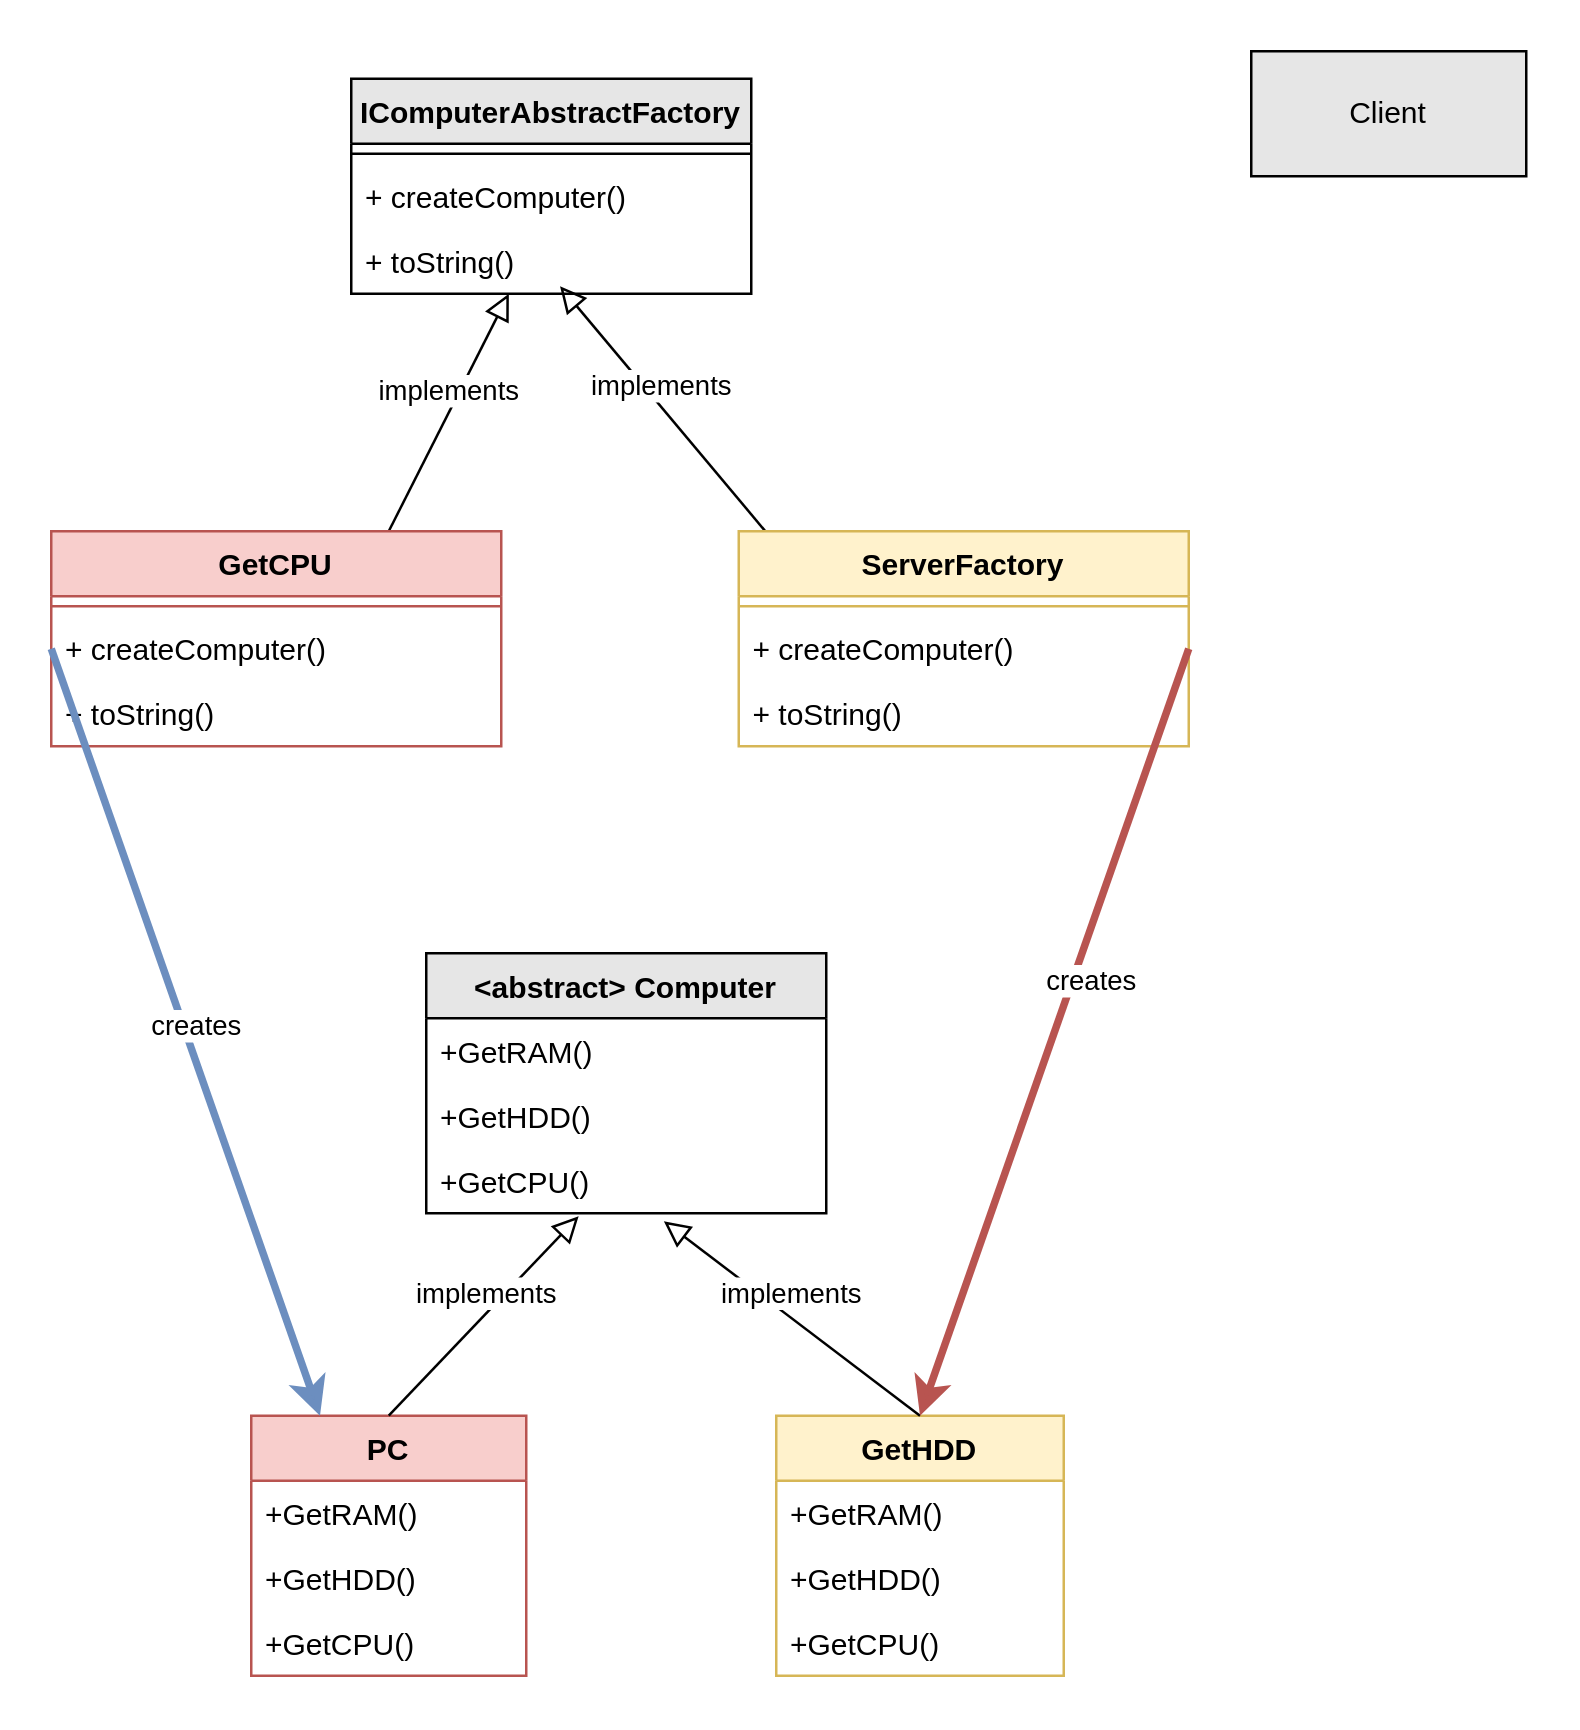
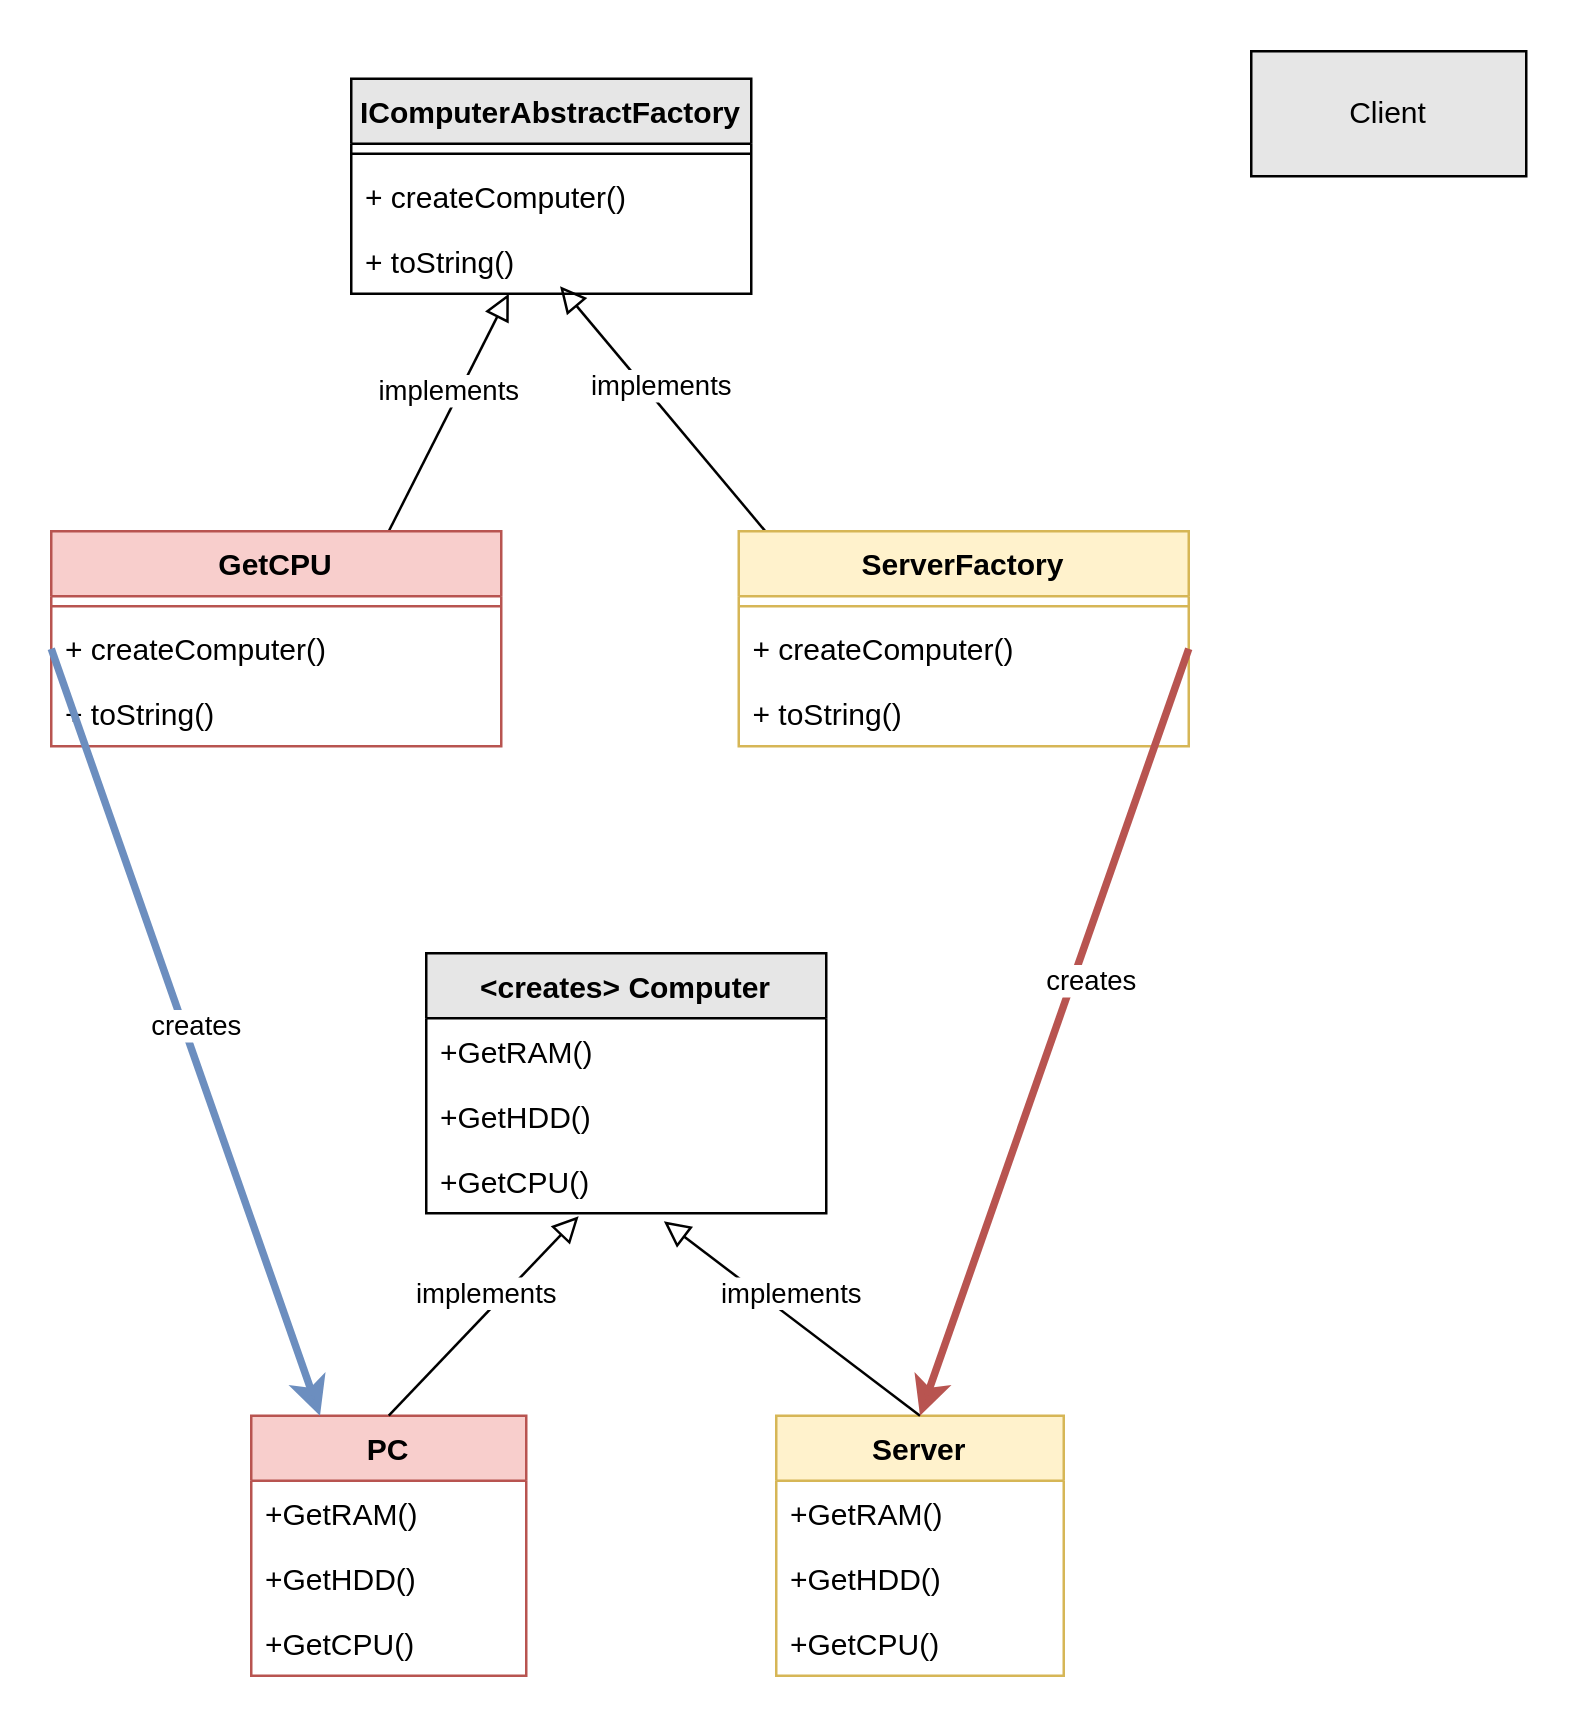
node "<abstract> Computer": label "<abstract> Computer" -> "<creates> Computer"
node "GetHDD": label "GetHDD" -> "Server"
